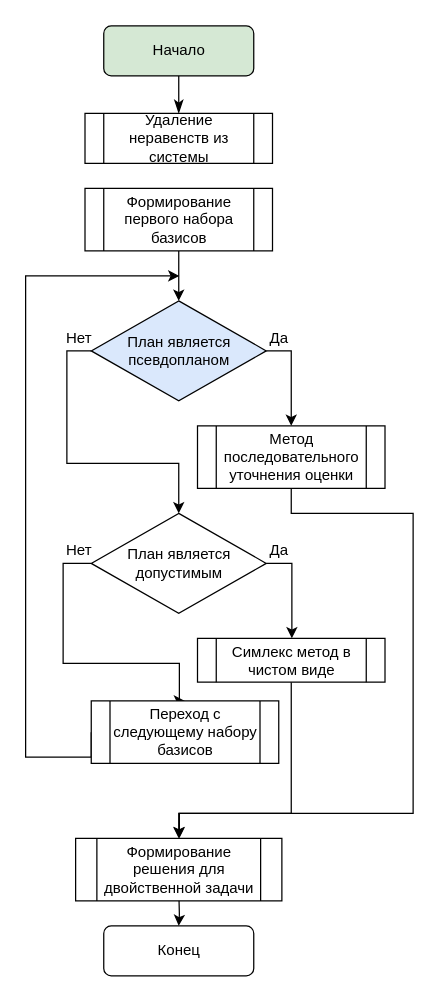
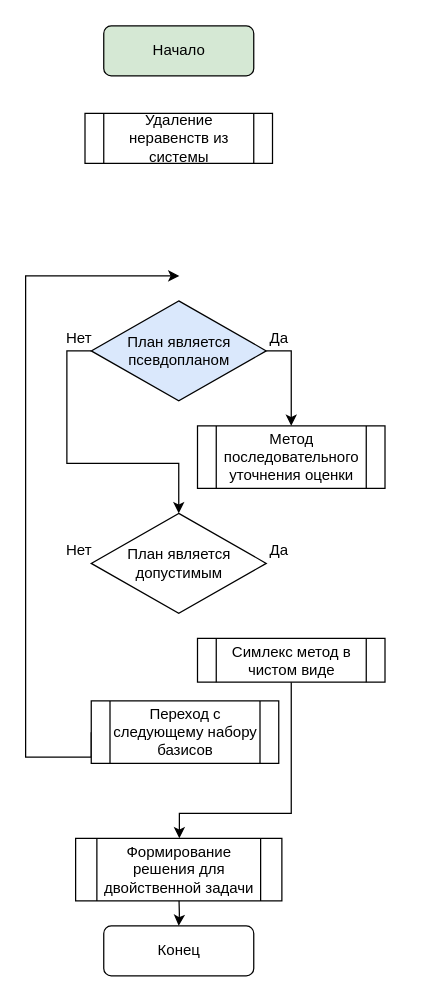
edge "Начало" -> "Удаление неравенств из системы": removed
node "Формирование первого набора базисов": removed
edge "Формирование первого набора базисов" -> "План является псевдопланом": removed
edge "План является допустимым" -> "Симлекс метод в чистом виде": removed
edge "Метод последовательного уточнения оценки" -> "Формирование решения для двойственной задачи": removed
edge "План является допустимым" -> "Переход с следующему набору базисов": removed
